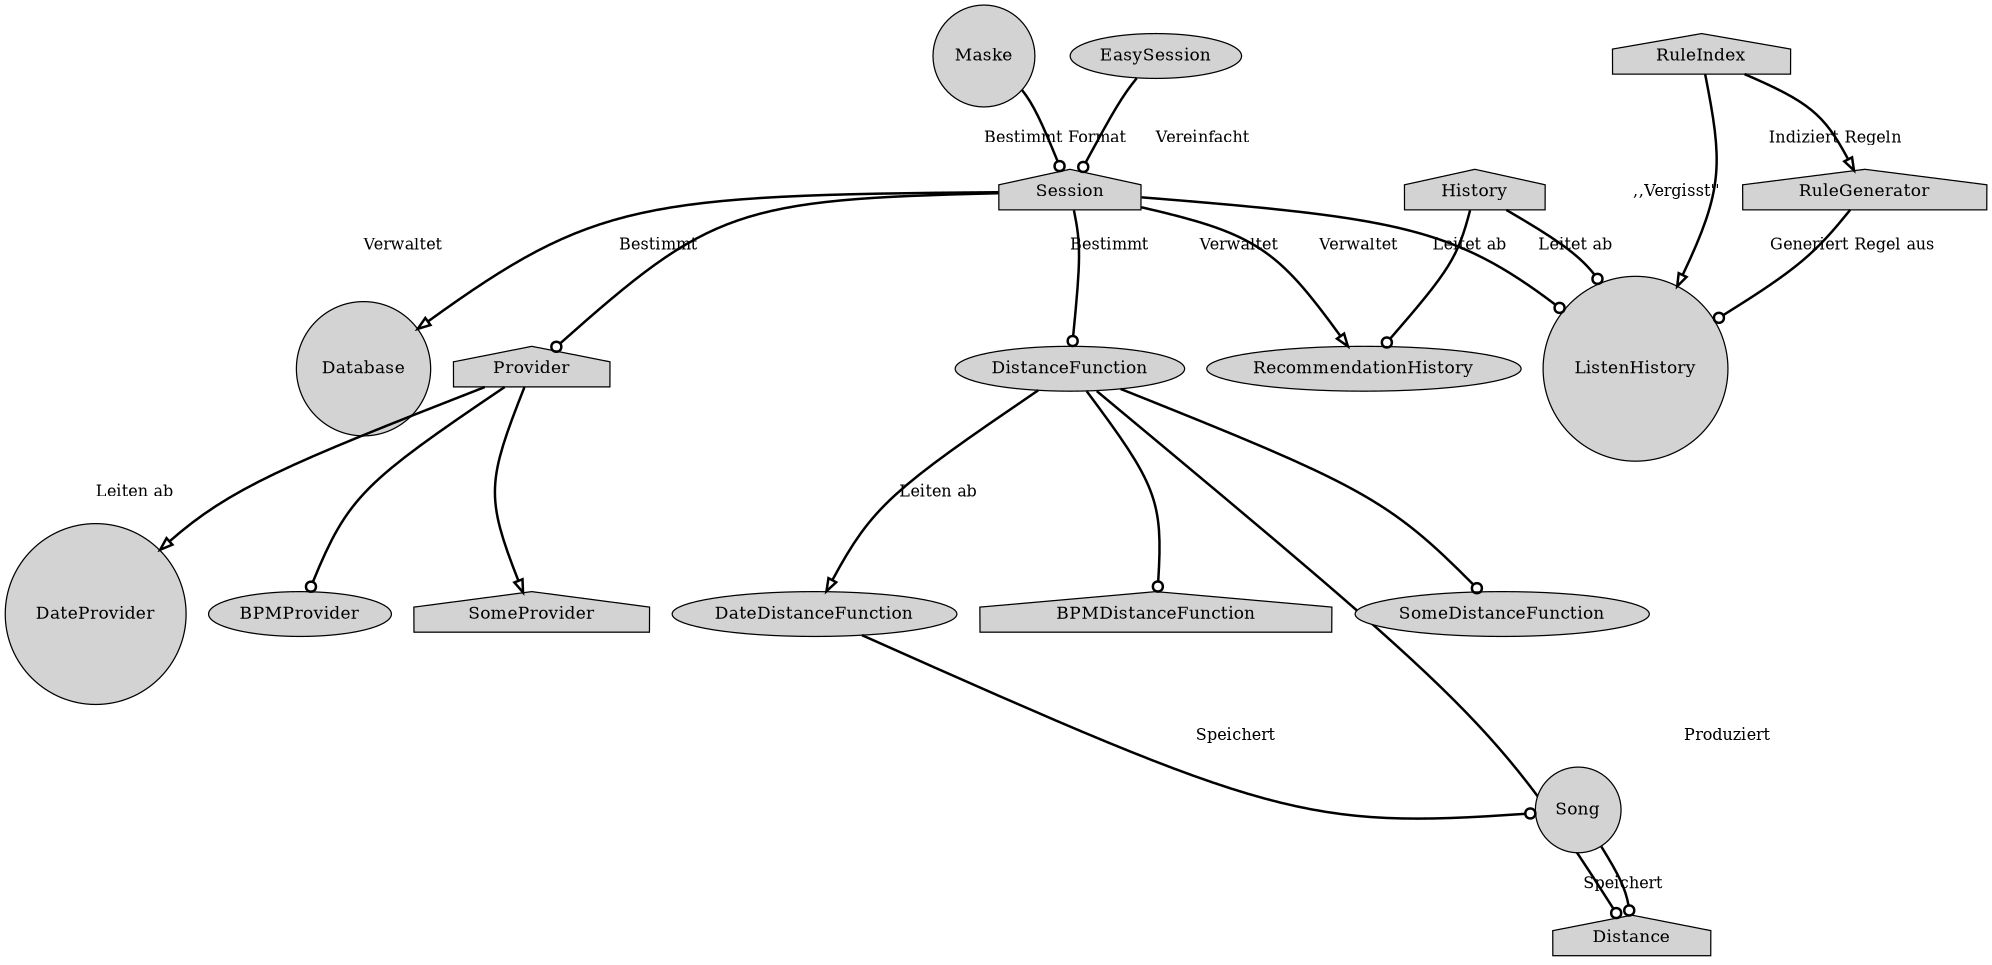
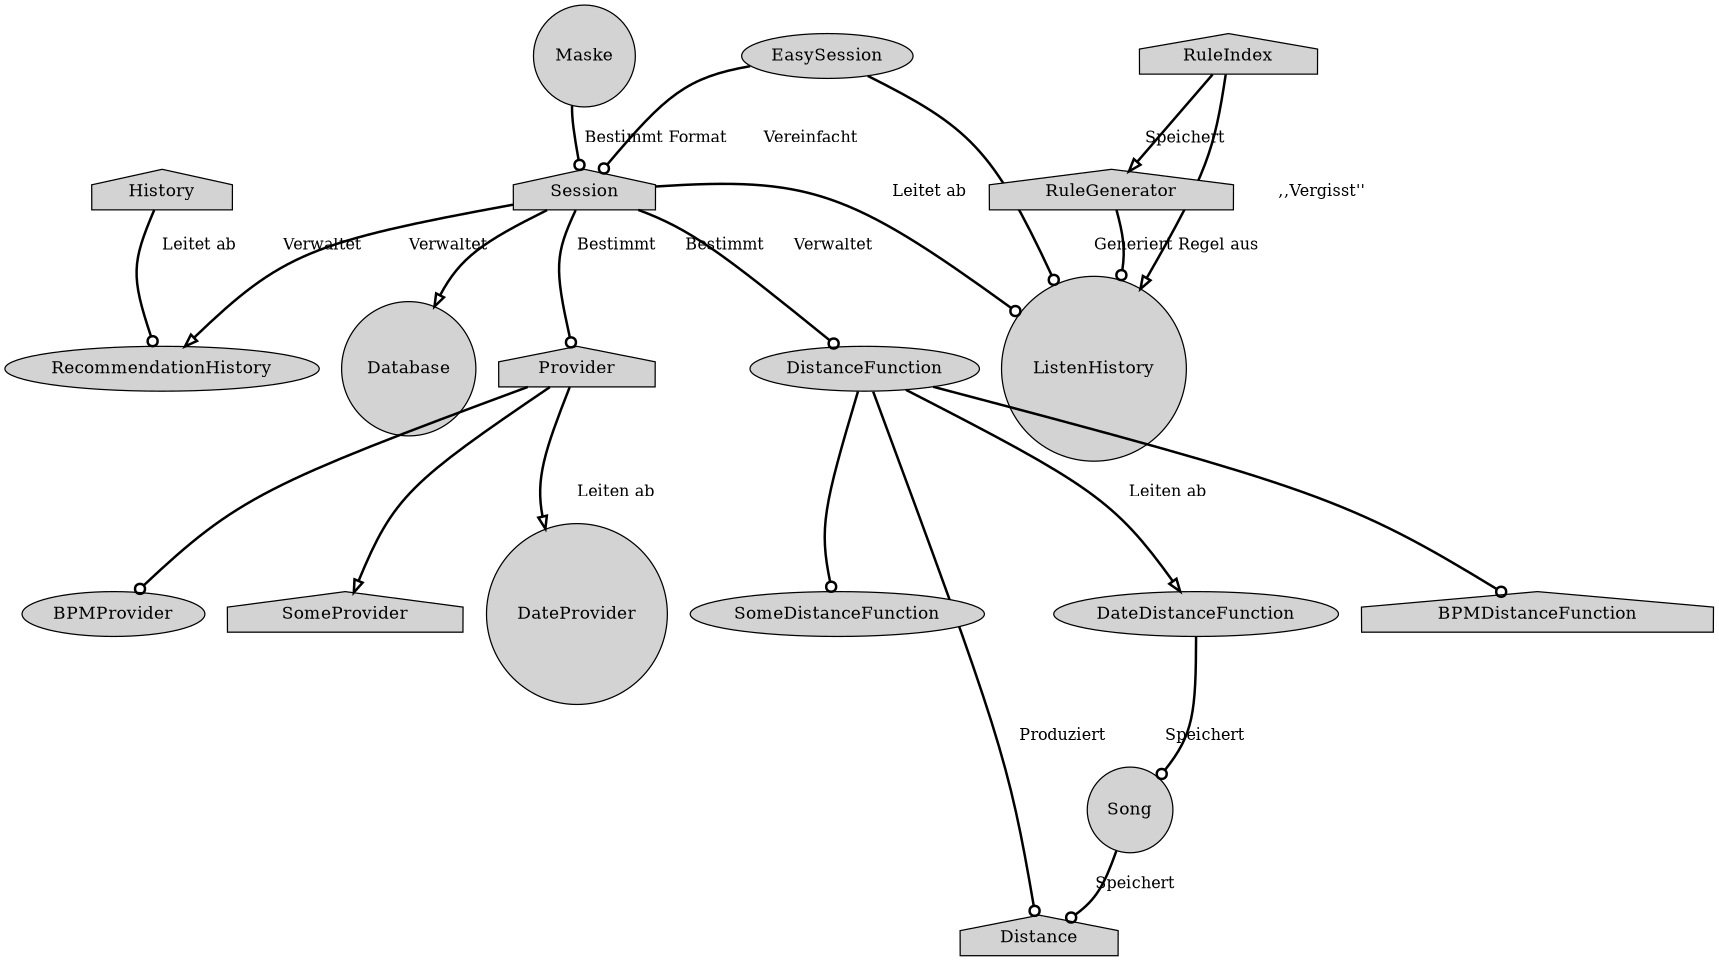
edge "RuleIndex" -> "RuleGenerator": label "Indiziert Regeln" -> "Speichert"
edge "History" -> "ListenHistory": now "EasySession" -> "ListenHistory"
